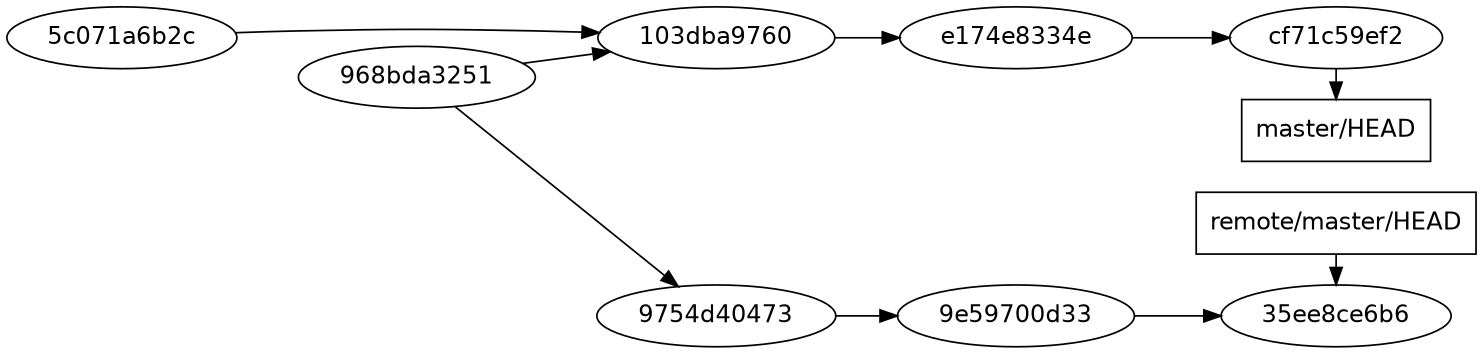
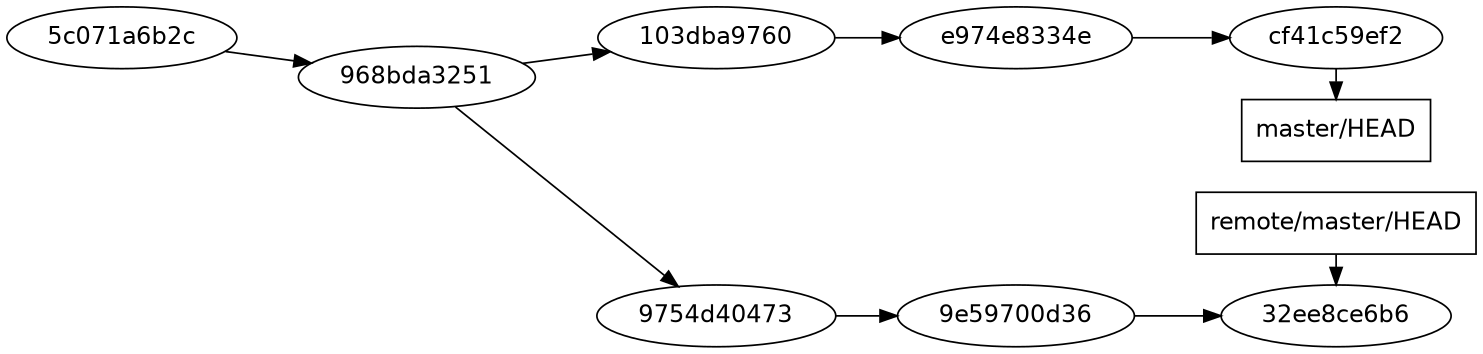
edge "5c071a6b2c" -> "103dba9760": now "5c071a6b2c" -> "968bda3251"
node "e174e8334e": label "e174e8334e" -> "e974e8334e"
node "cf71c59ef2": label "cf71c59ef2" -> "cf41c59ef2"
node "9e59700d33": label "9e59700d33" -> "9e59700d36"
node "35ee8ce6b6": label "35ee8ce6b6" -> "32ee8ce6b6"
